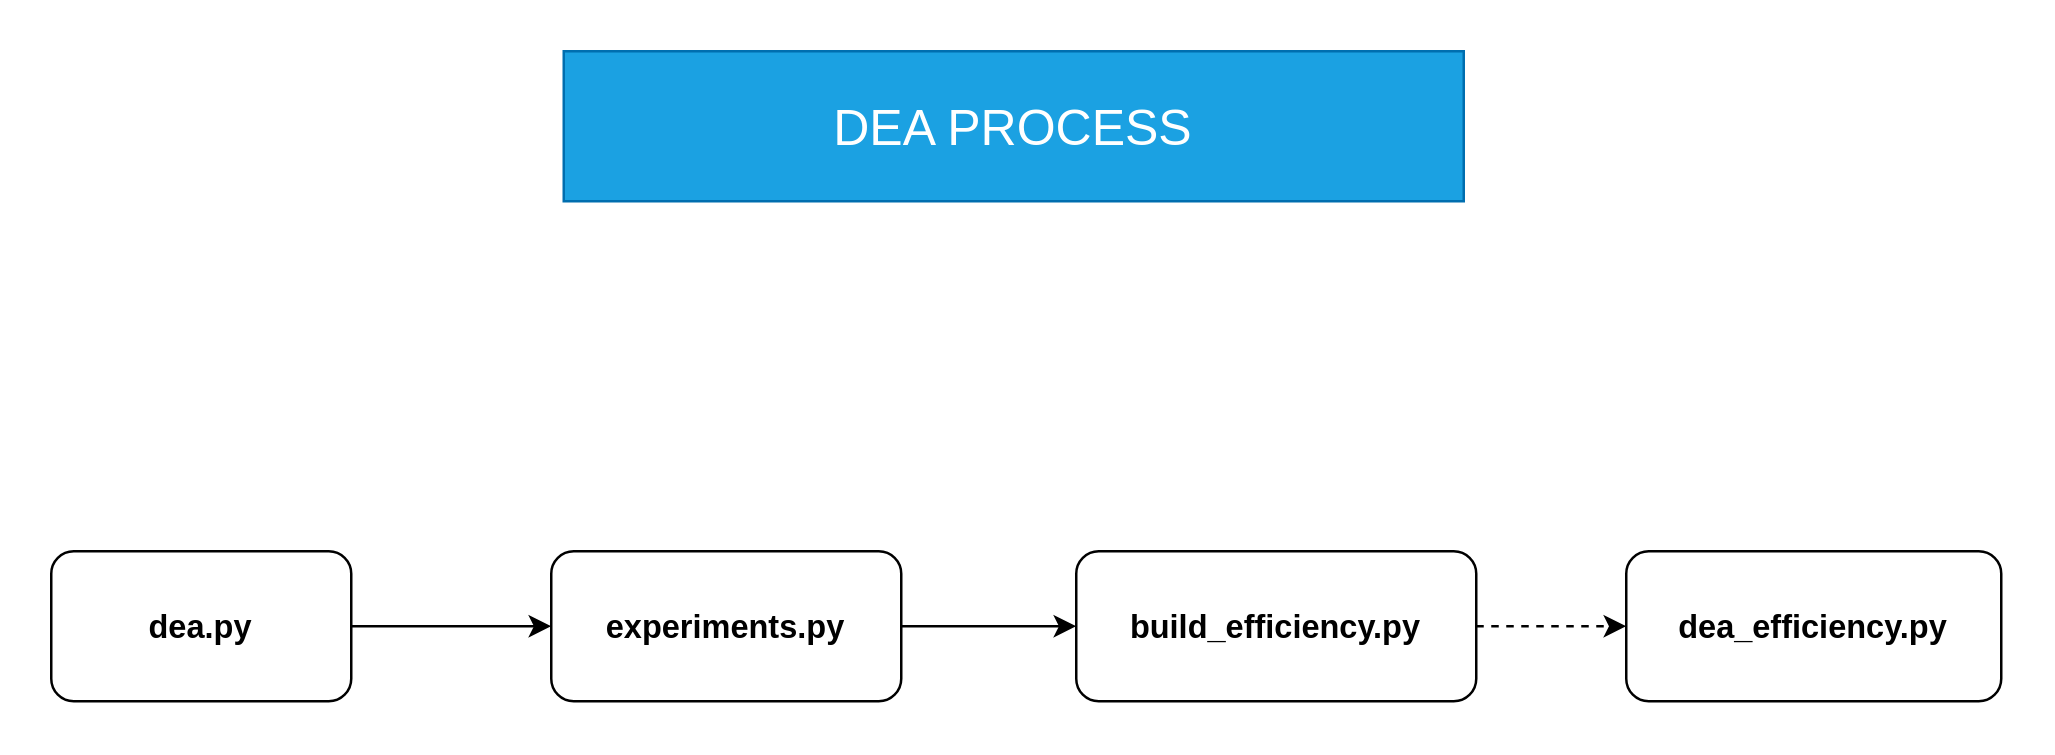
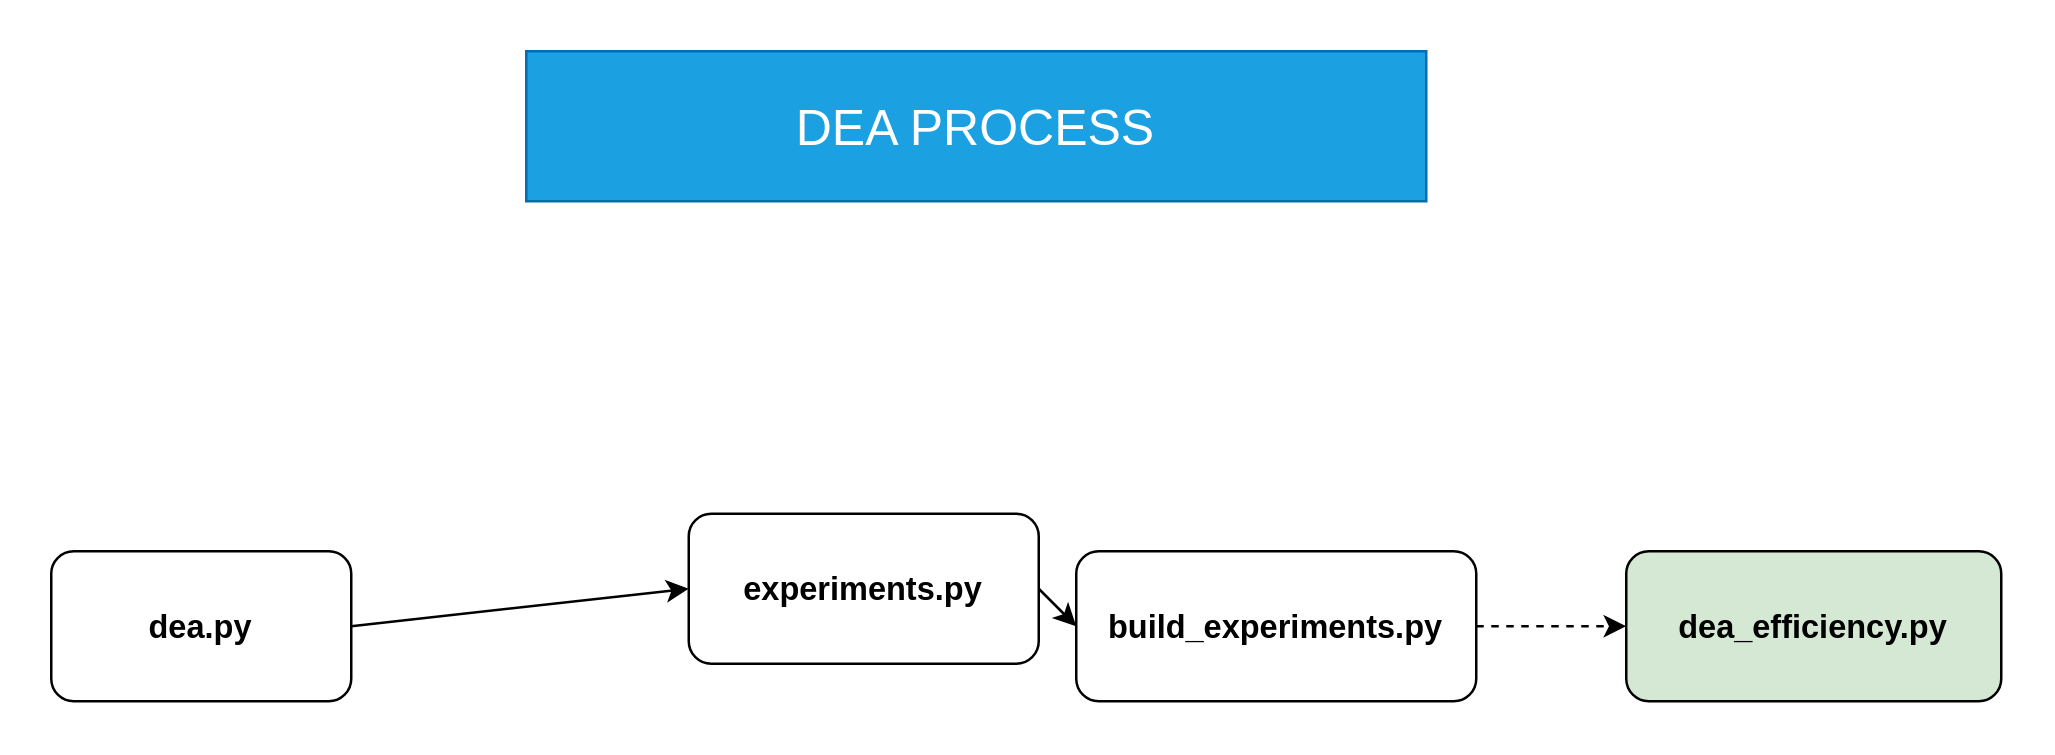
node "DEA PROCESS": moved (1014, 126) -> (976, 126)
node "experiments.py": moved (726, 626) -> (864, 589)
node "build_efficiency.py": label "build_efficiency.py" -> "build_experiments.py"
node "dea_efficiency.py": fillcolor #ffffff -> #d5e8d4
